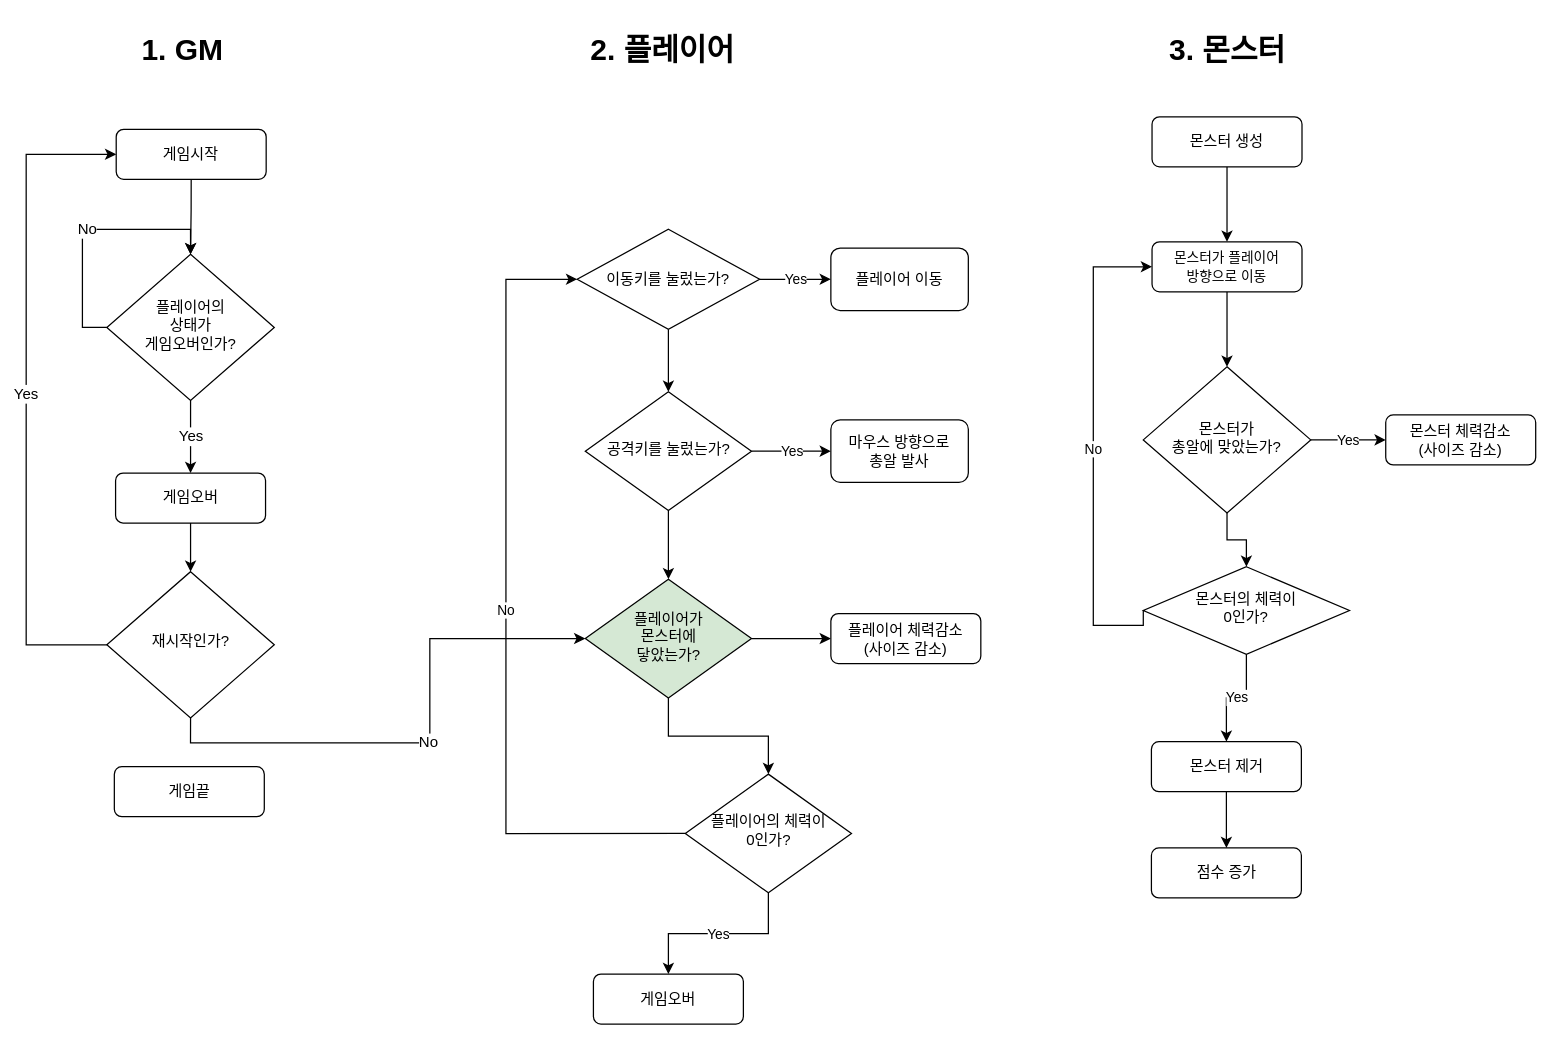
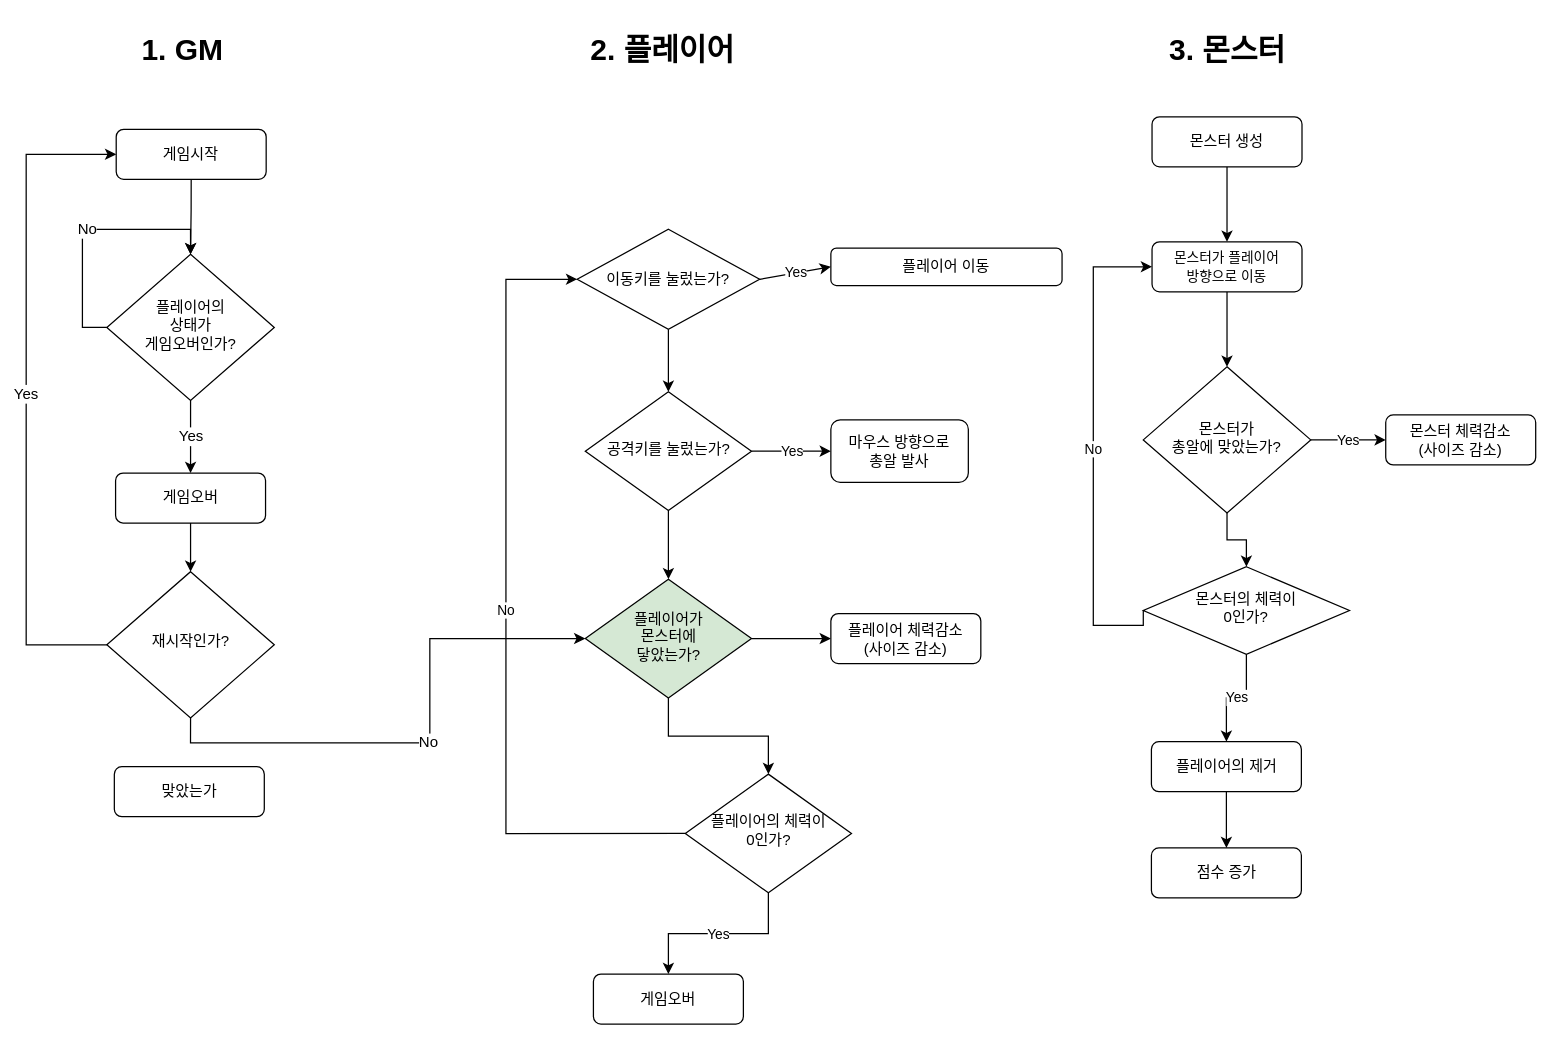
node "플레이어 이동": size 138x63 -> 231x38
node "몬스터 제거": label "몬스터 제거" -> "플레이어의 제거"
node "게임끝": label "게임끝" -> "맞았는가"
